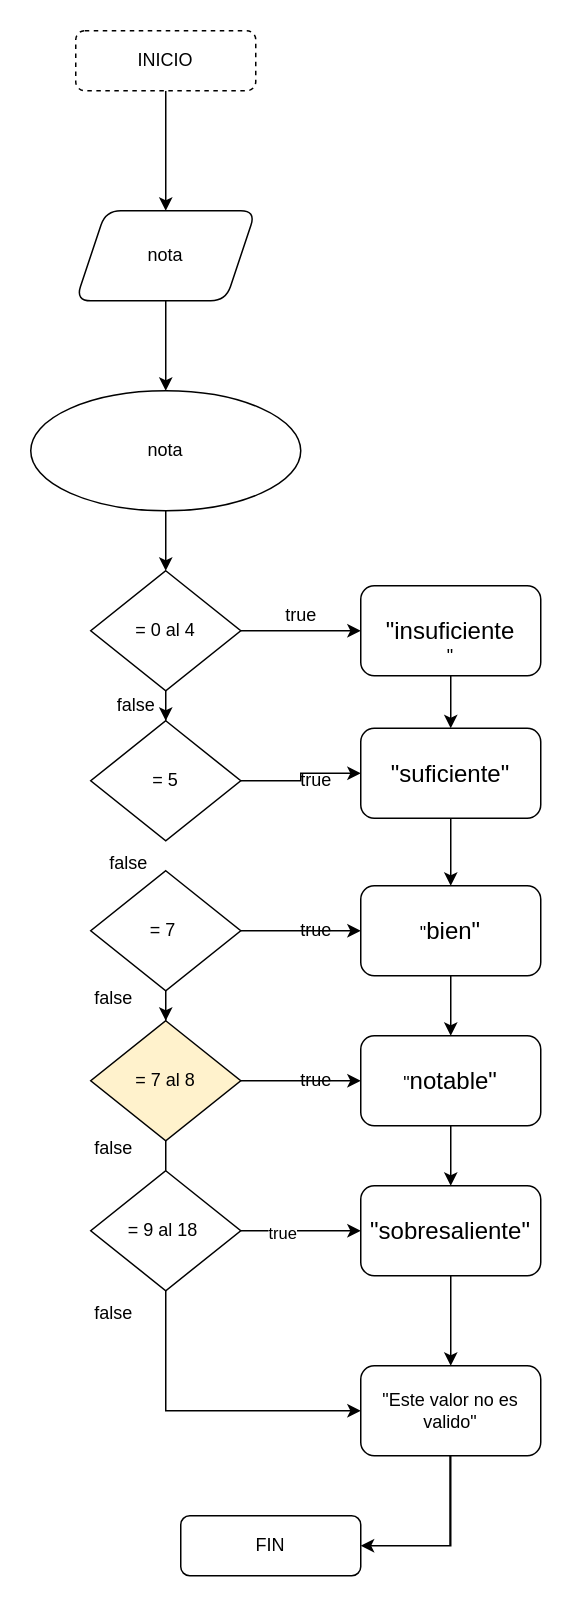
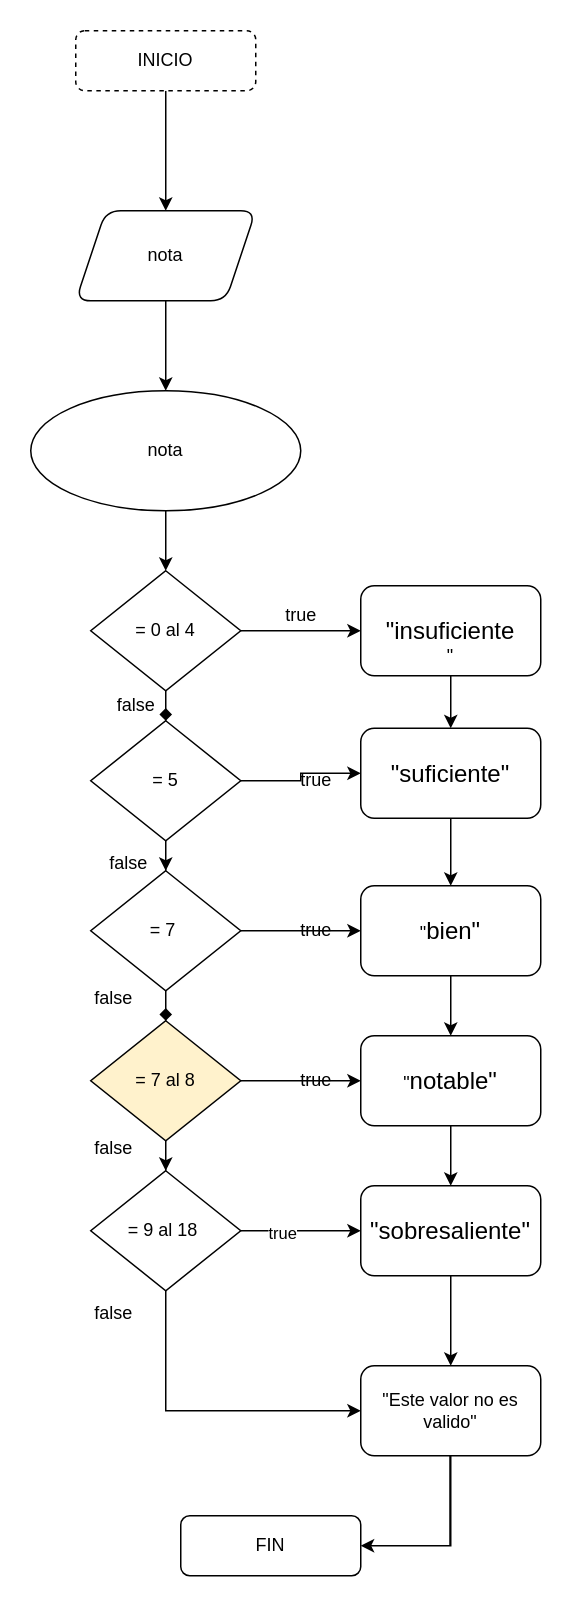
edge "= 0 al 4" -> "= 5": arrowhead classic -> diamond
edge "= 5" -> "= 7": added
edge "= 7" -> "= 7 al 8": arrowhead classic -> diamond
edge "= 7 al 8" -- "= 9 al 18": arrowhead none -> classic
